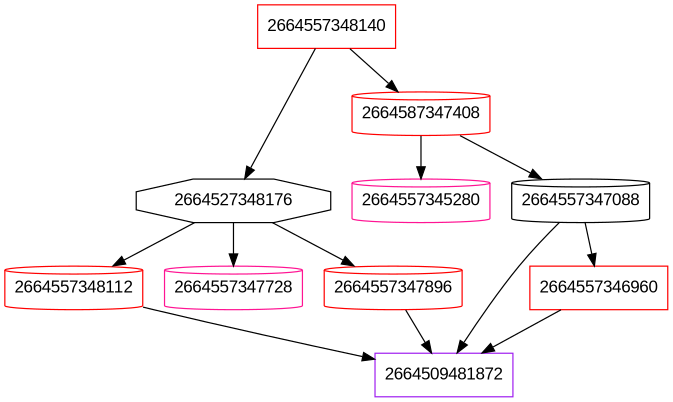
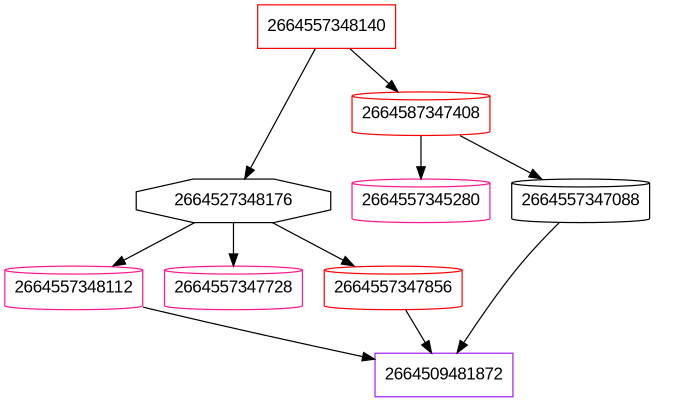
node "2664557348112": color red -> deeppink
node "2664557347896": label "2664557347896" -> "2664557347856"
node "2664557346960": removed
